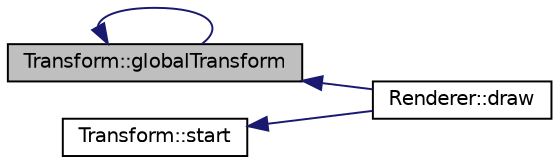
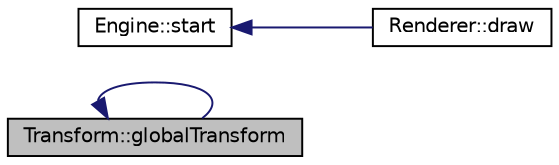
edge "Renderer::draw" -> "Transform::globalTransform": removed
node "Transform::start": label "Transform::start" -> "Engine::start"
